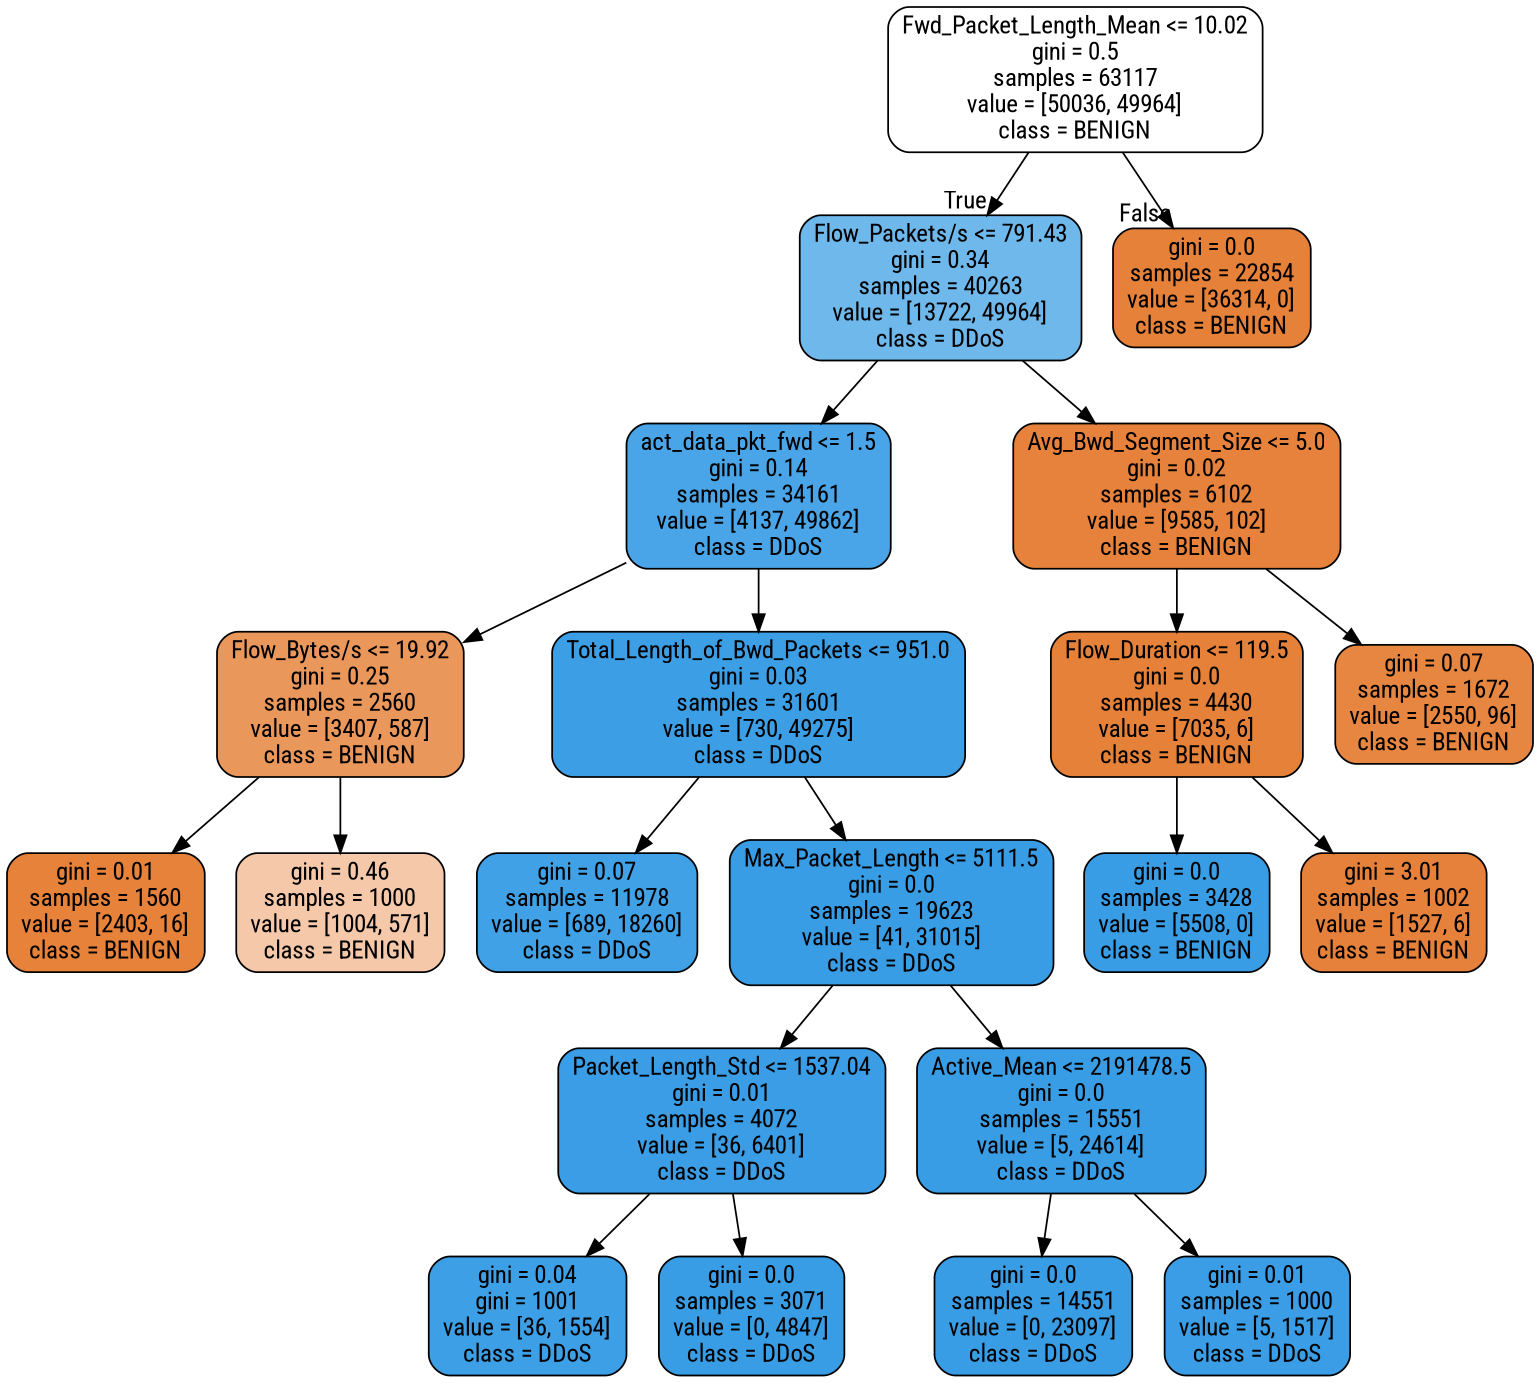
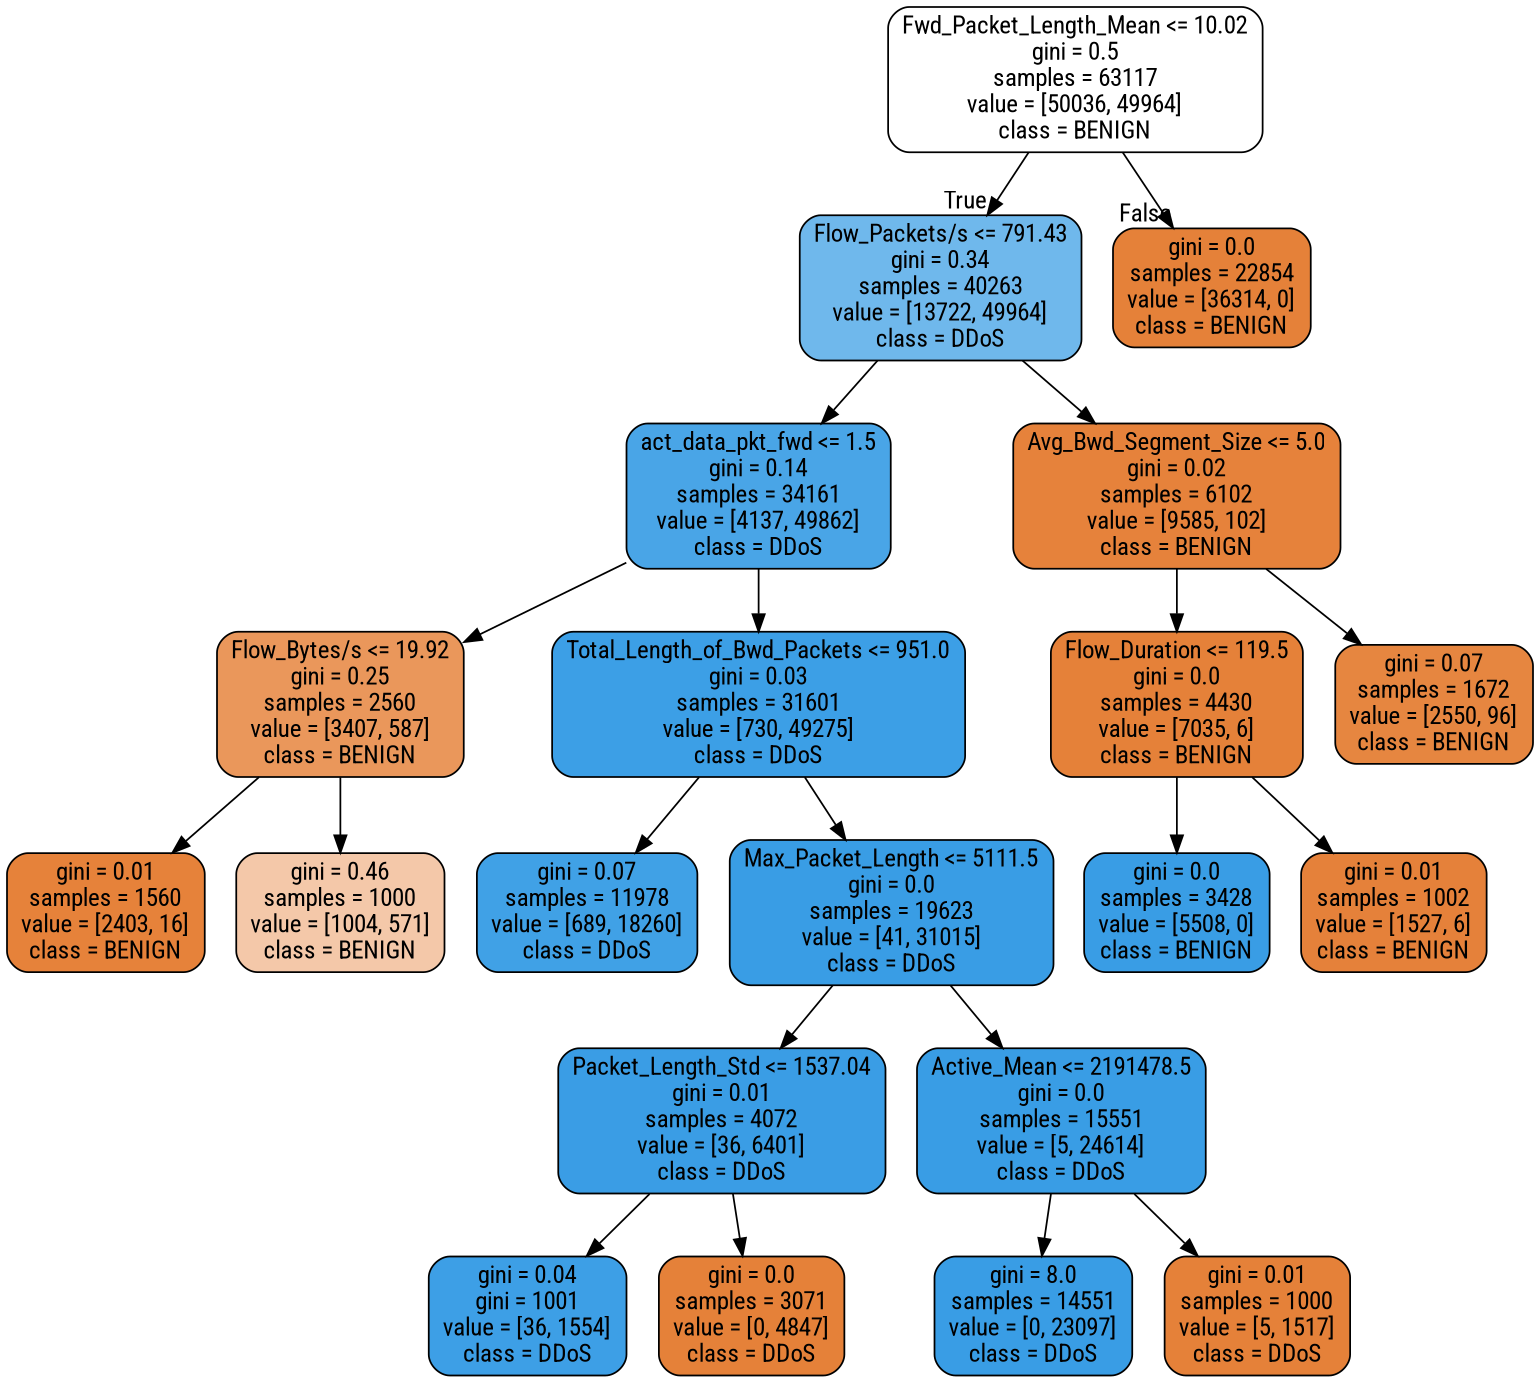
node "gini = 3.01 samples = 1002 value = [1527, 6] class = BENIGN": label "gini = 3.01 samples = 1002 value = [1527, 6] class = BENIGN" -> "gini = 0.01 samples = 1002 value = [1527, 6] class = BENIGN"
node "gini = 0.0 samples = 3071 value = [0, 4847] class = DDoS": fillcolor #399de5ff -> #e58139ff
node "gini = 0.0 samples = 14551 value = [0, 23097] class = DDoS": label "gini = 0.0 samples = 14551 value = [0, 23097] class = DDoS" -> "gini = 8.0 samples = 14551 value = [0, 23097] class = DDoS"
node "gini = 0.01 samples = 1000 value = [5, 1517] class = DDoS": fillcolor #399de5fe -> #e58139ff
